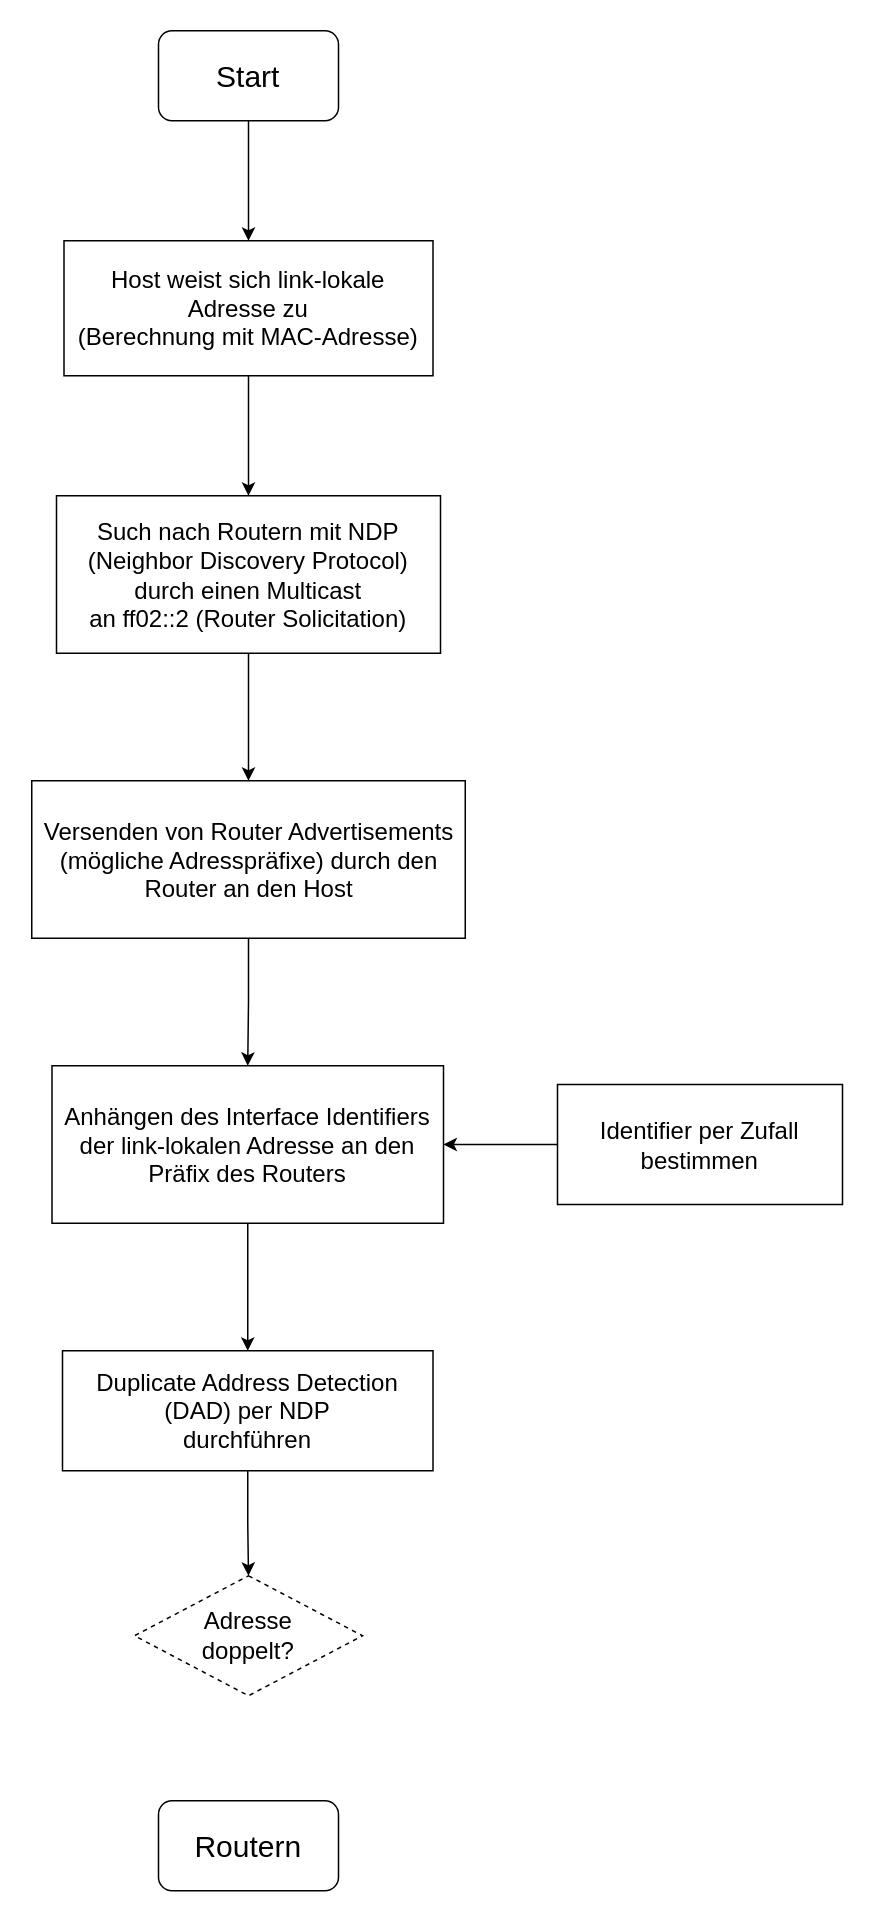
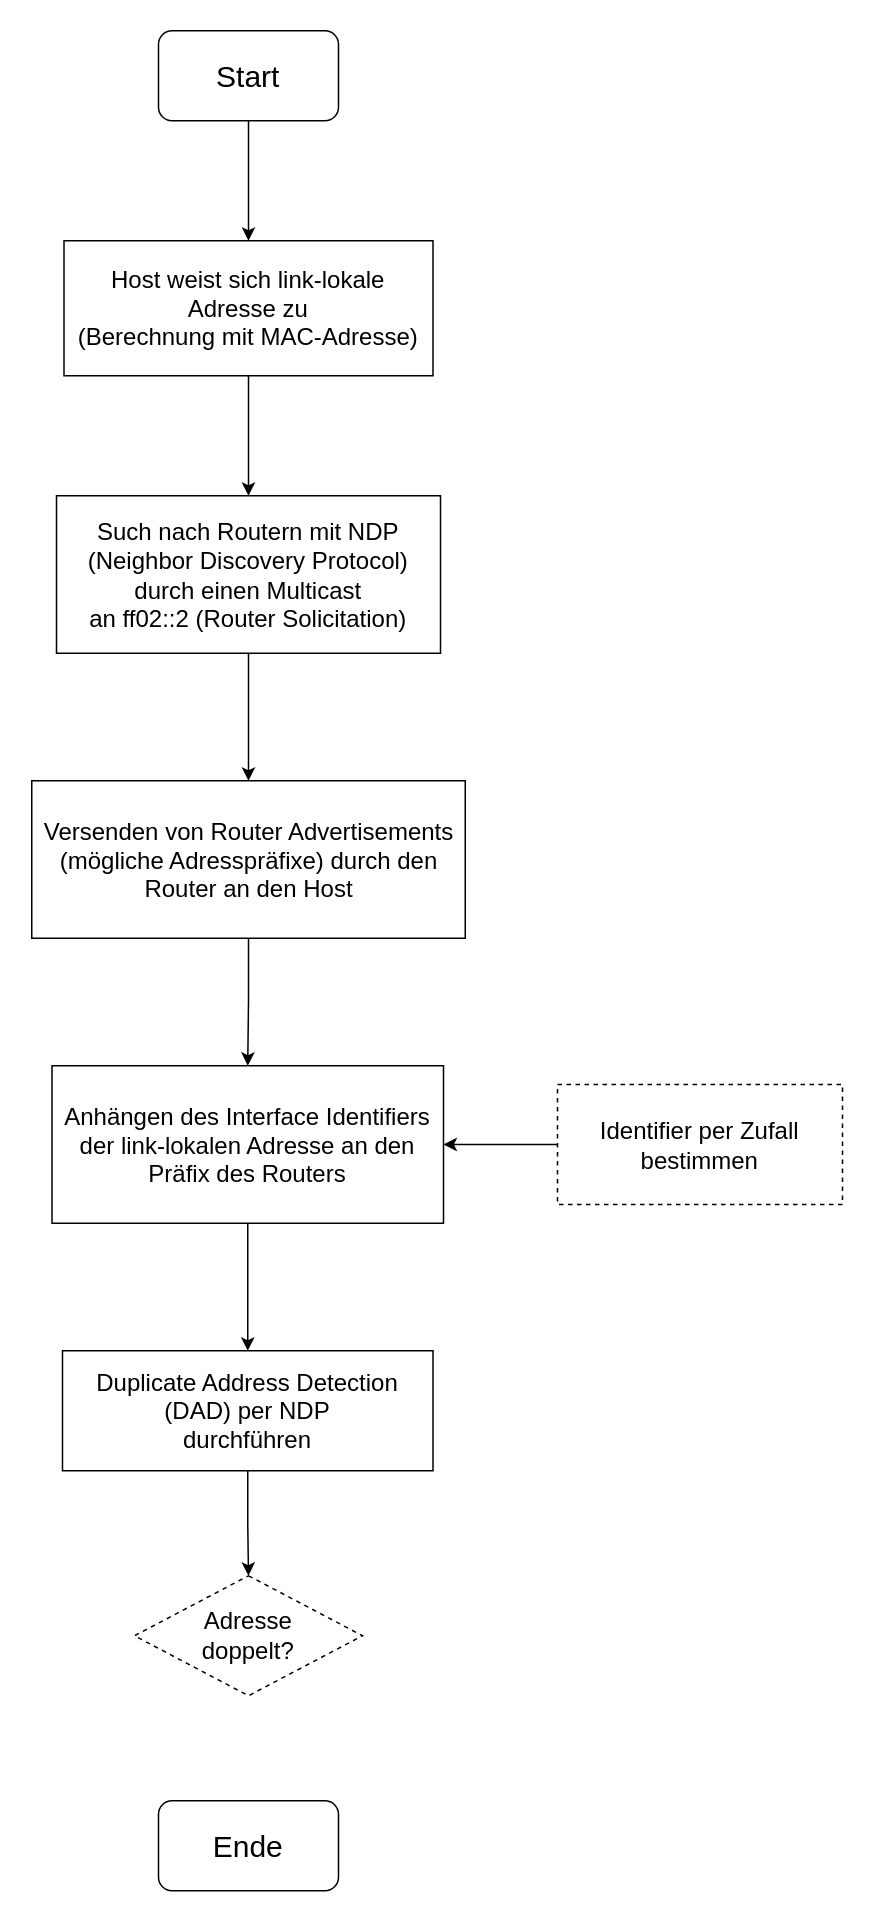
node "Identifier per Zufall bestimmen": style solid -> dashed
node "Routern": label "Routern" -> "Ende"
